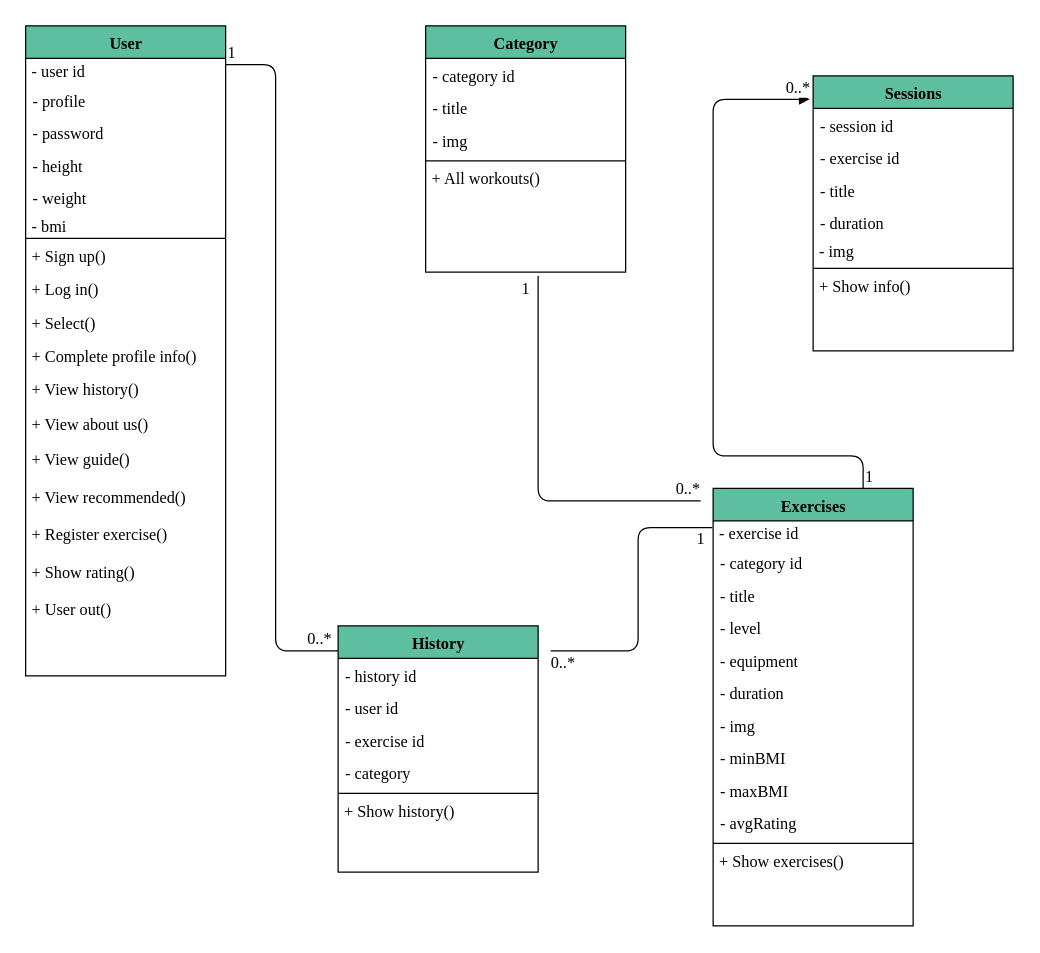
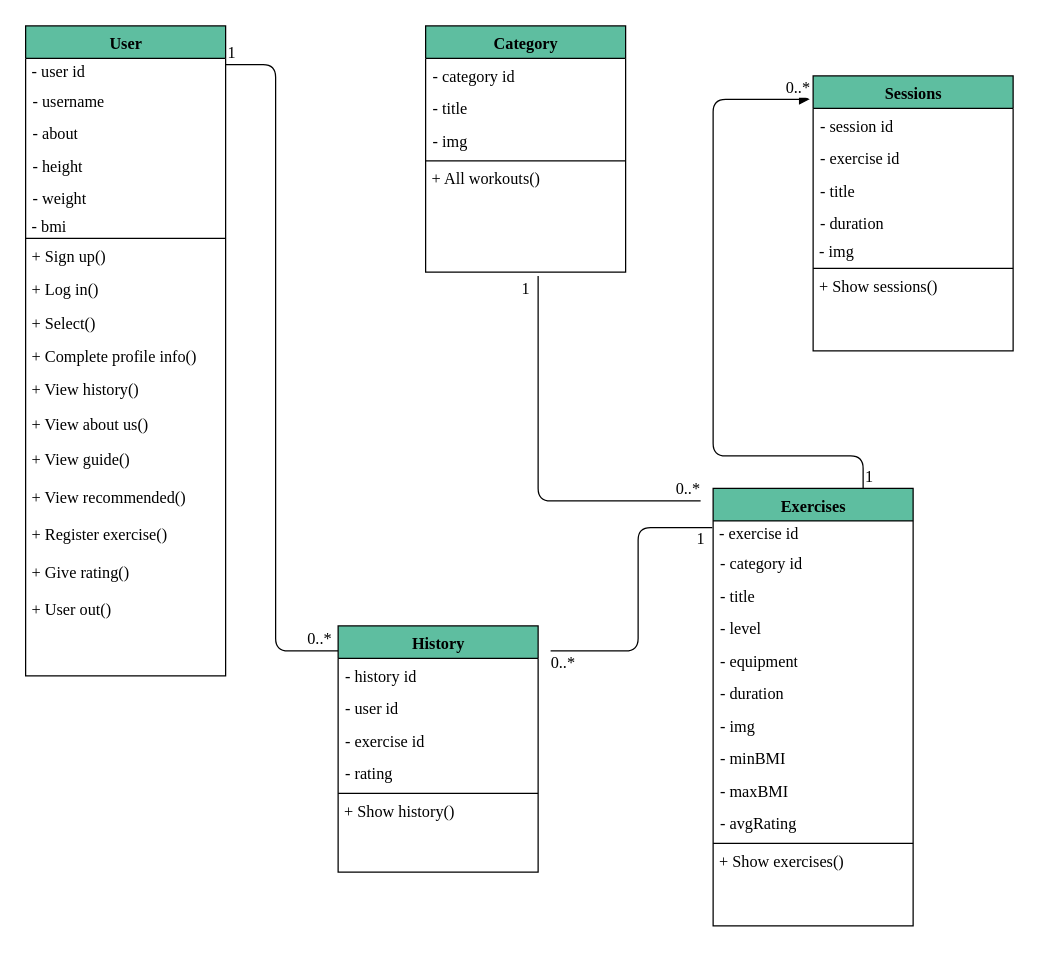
node "- profile": label "- profile" -> "- username"
node "- password": label "- password" -> "- about"
node "+ Show info()": label "+ Show info()" -> "+ Show sessions()"
node "+ Show rating()": label "+ Show rating()" -> "+ Give rating()"
node "- category": label "- category" -> "- rating"
